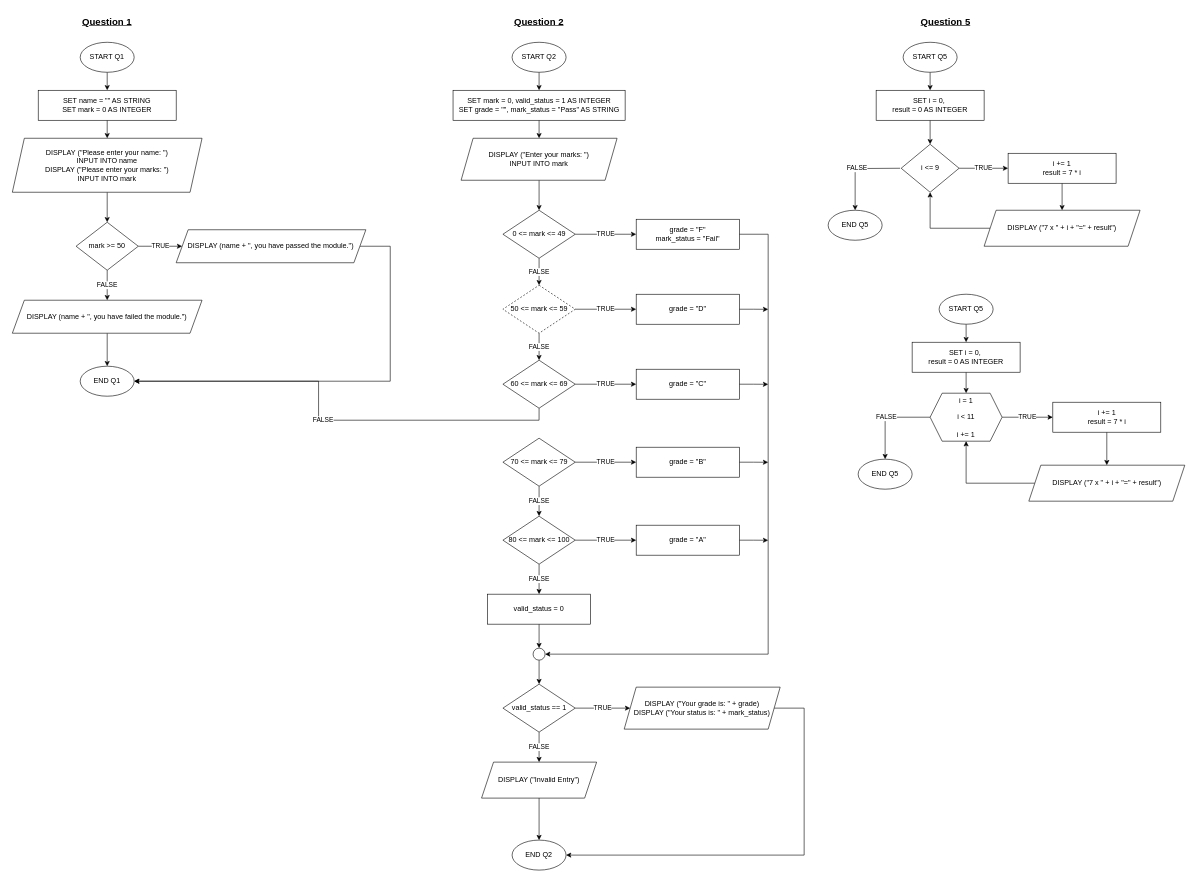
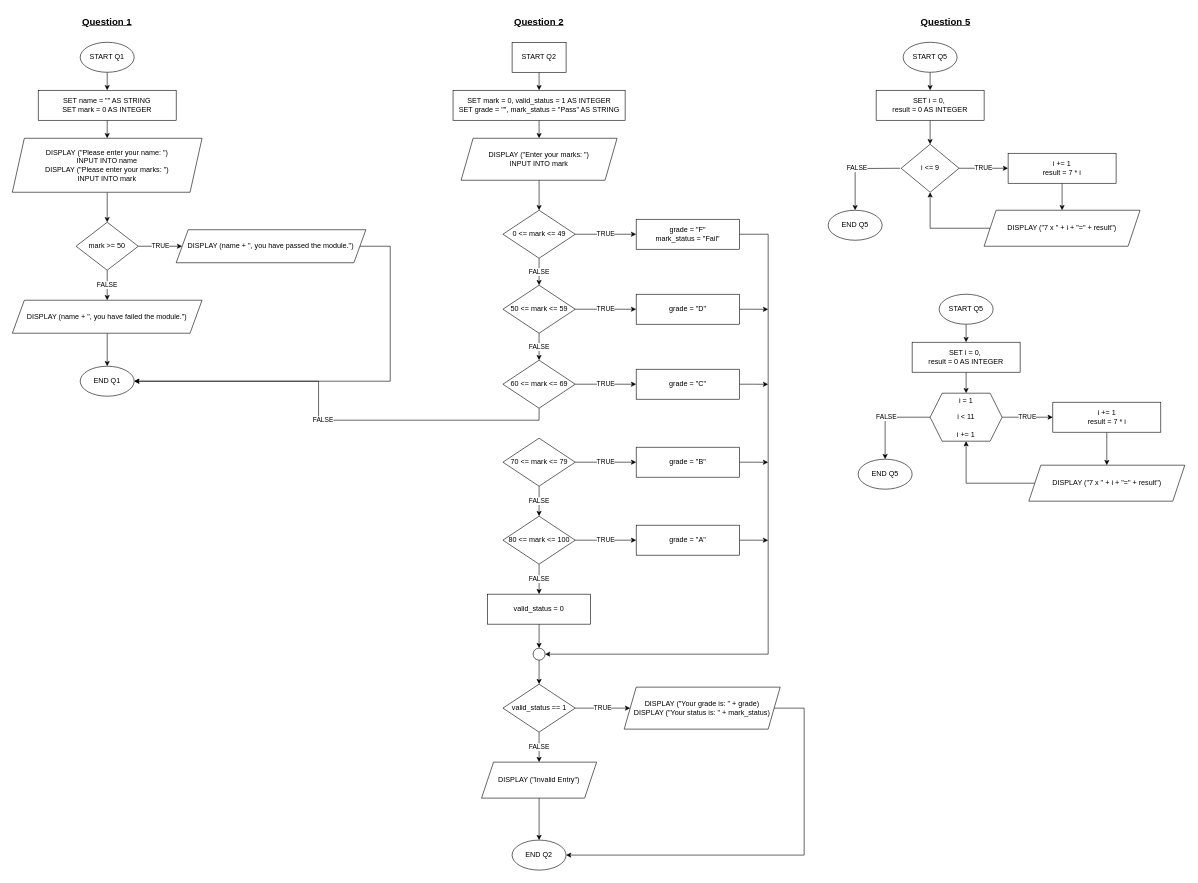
node "START Q2": shape ellipse -> rectangle
node "50 <= mark <= 59": style dashed -> solid
